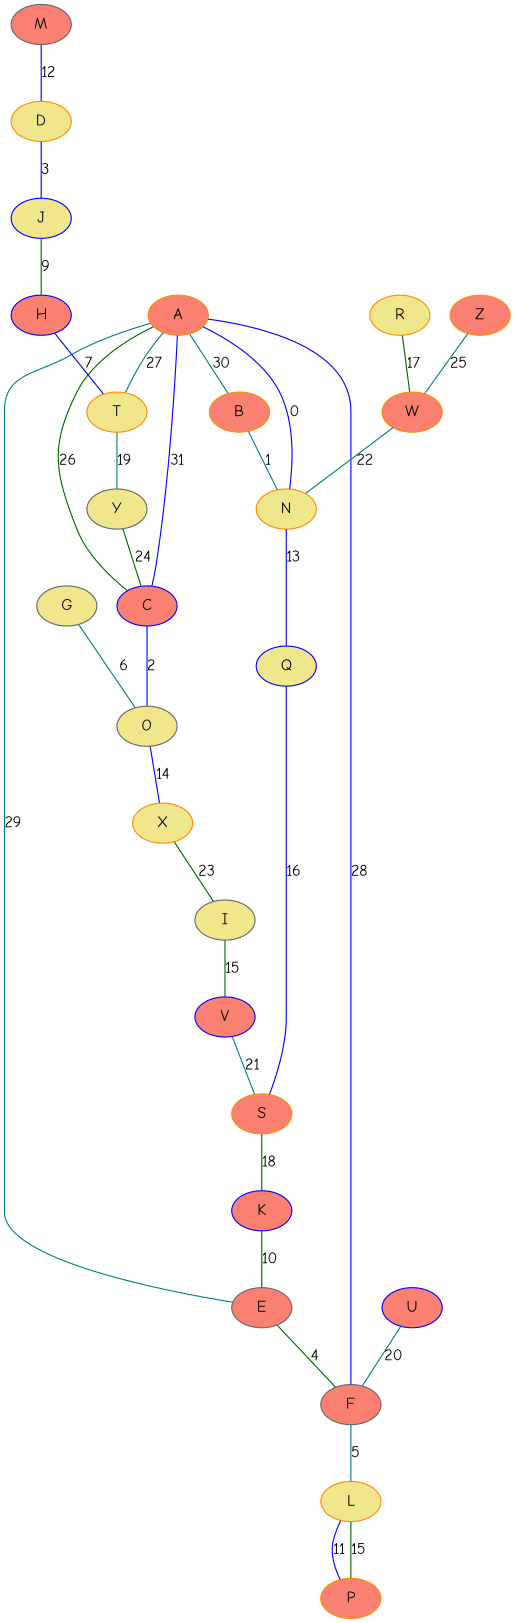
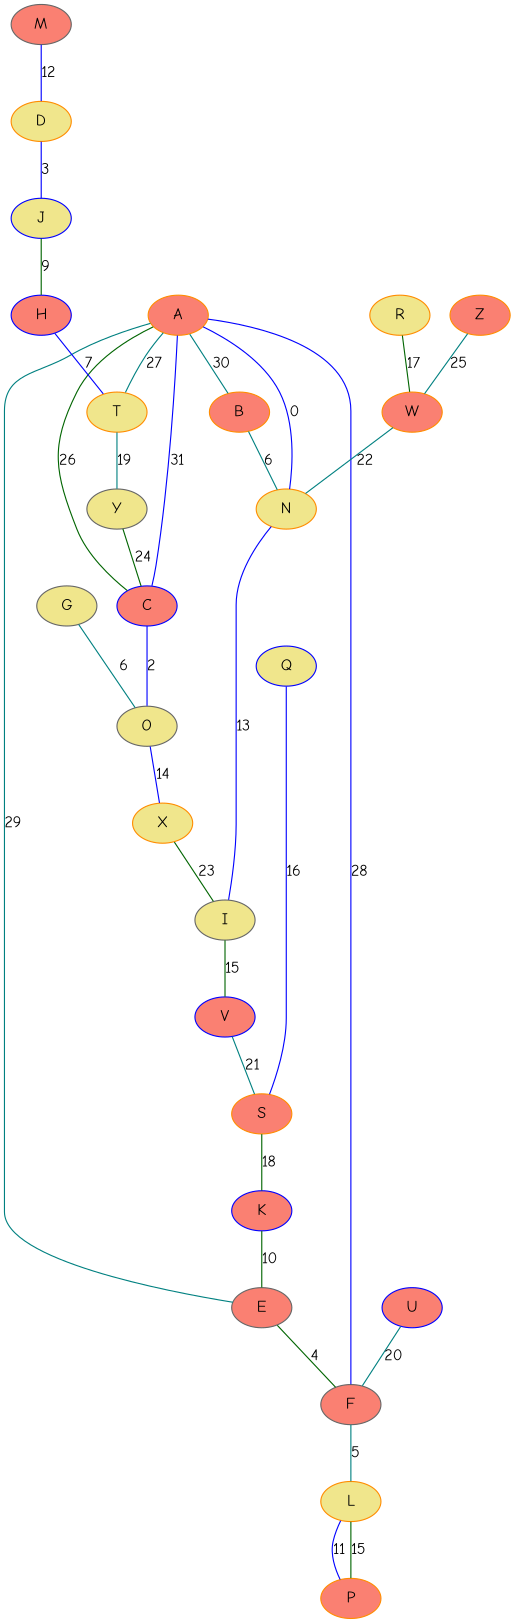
edge "B" -- "N": label "1" -> "6"
edge "N" -- "Q": now "N" -- "I"
